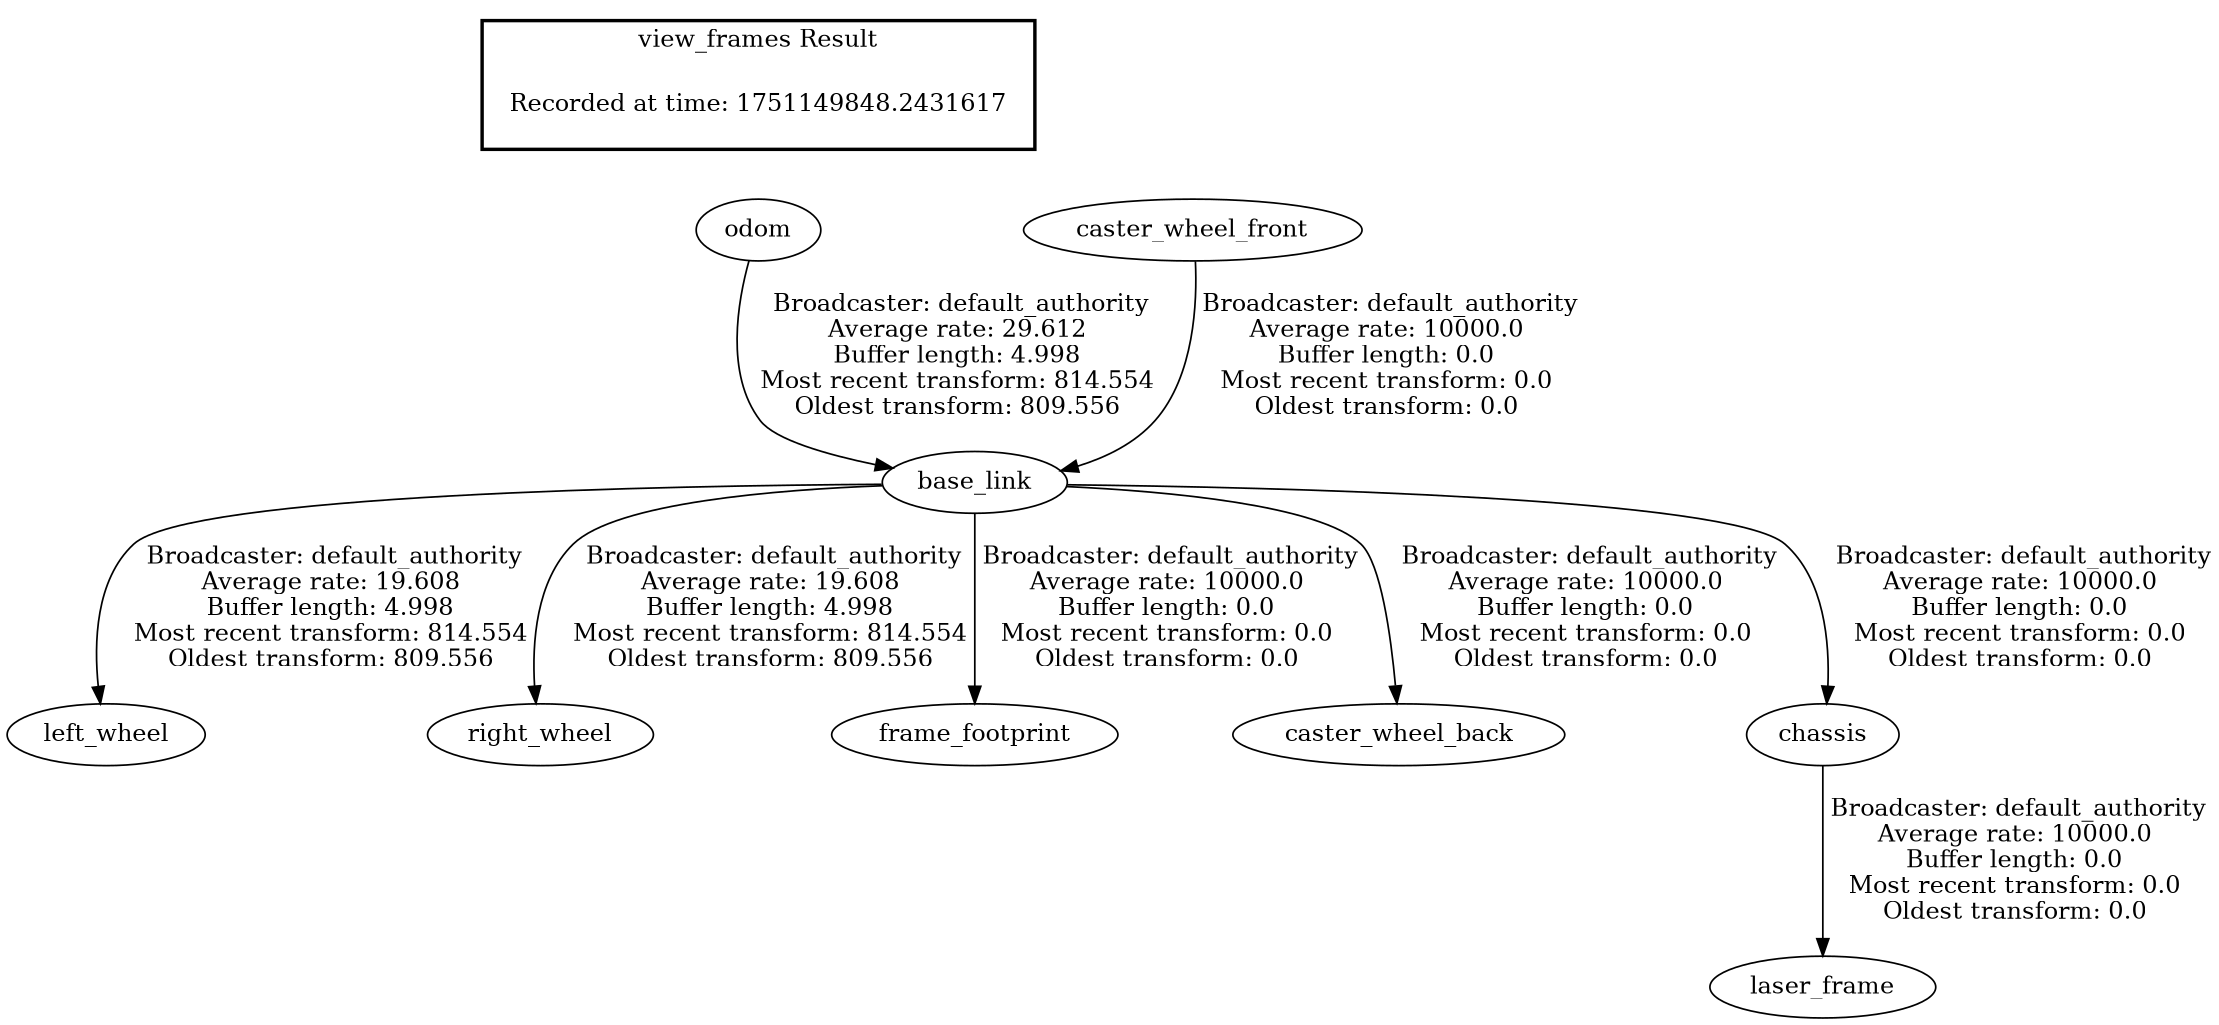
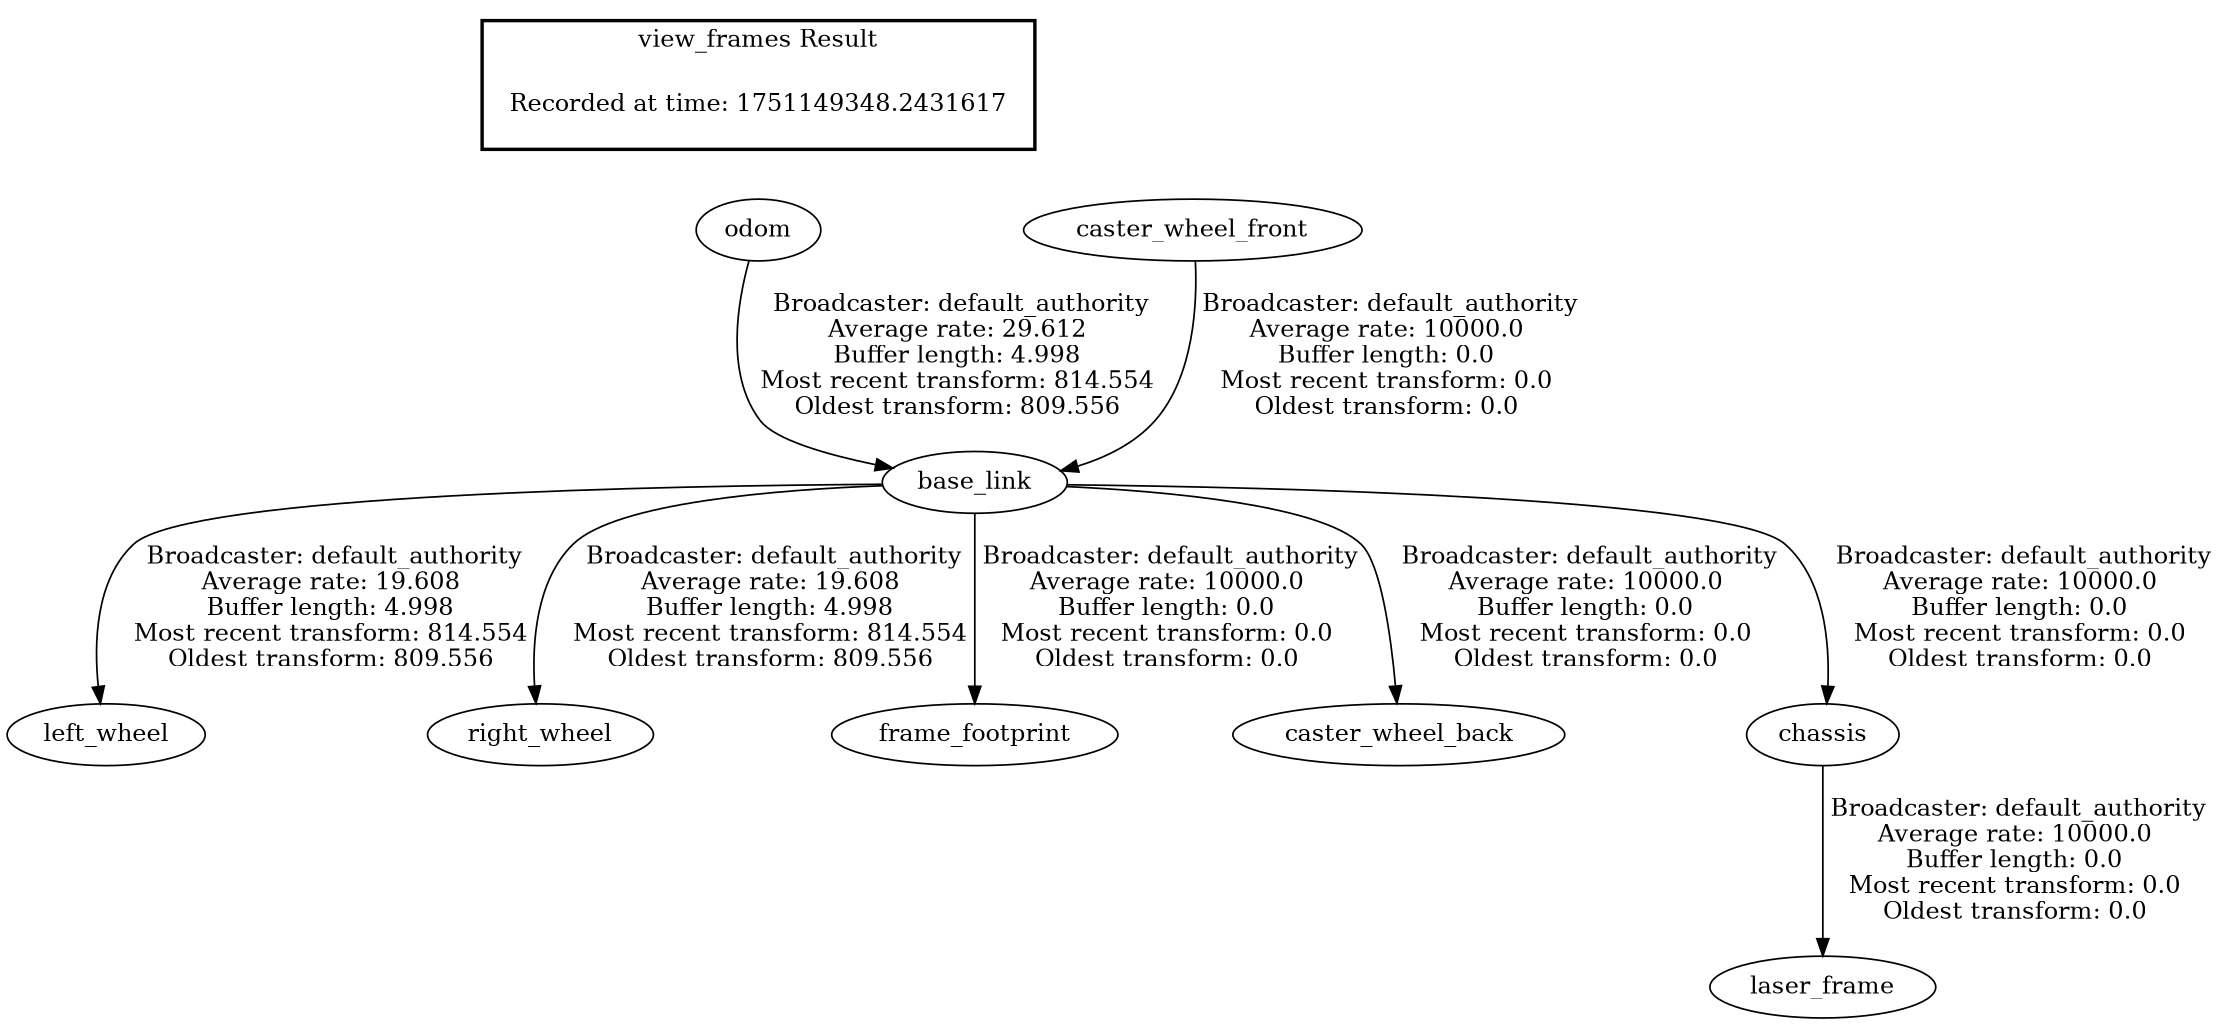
node "Recorded at time: 1751149848.2431617": label "Recorded at time: 1751149848.2431617" -> "Recorded at time: 1751149348.2431617"
